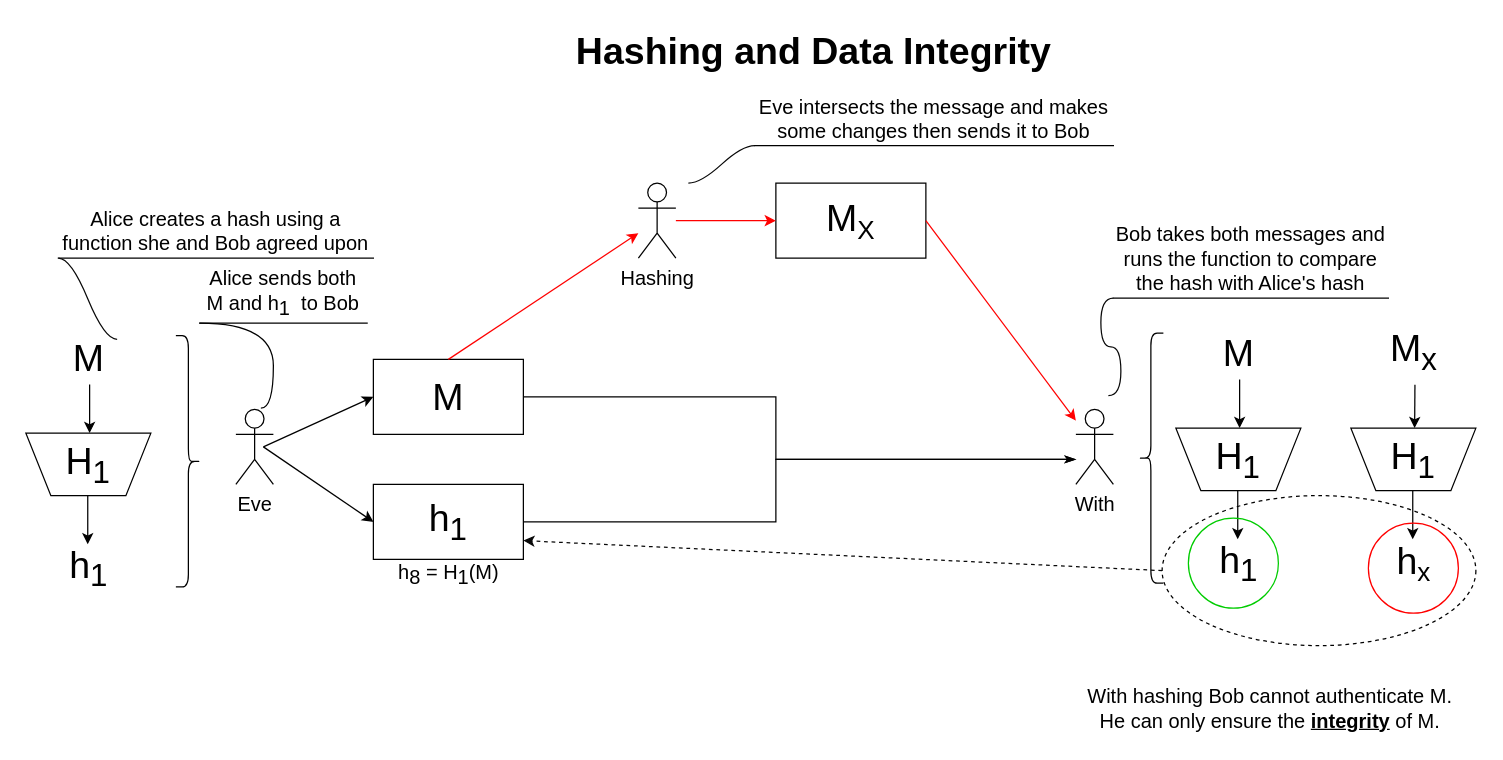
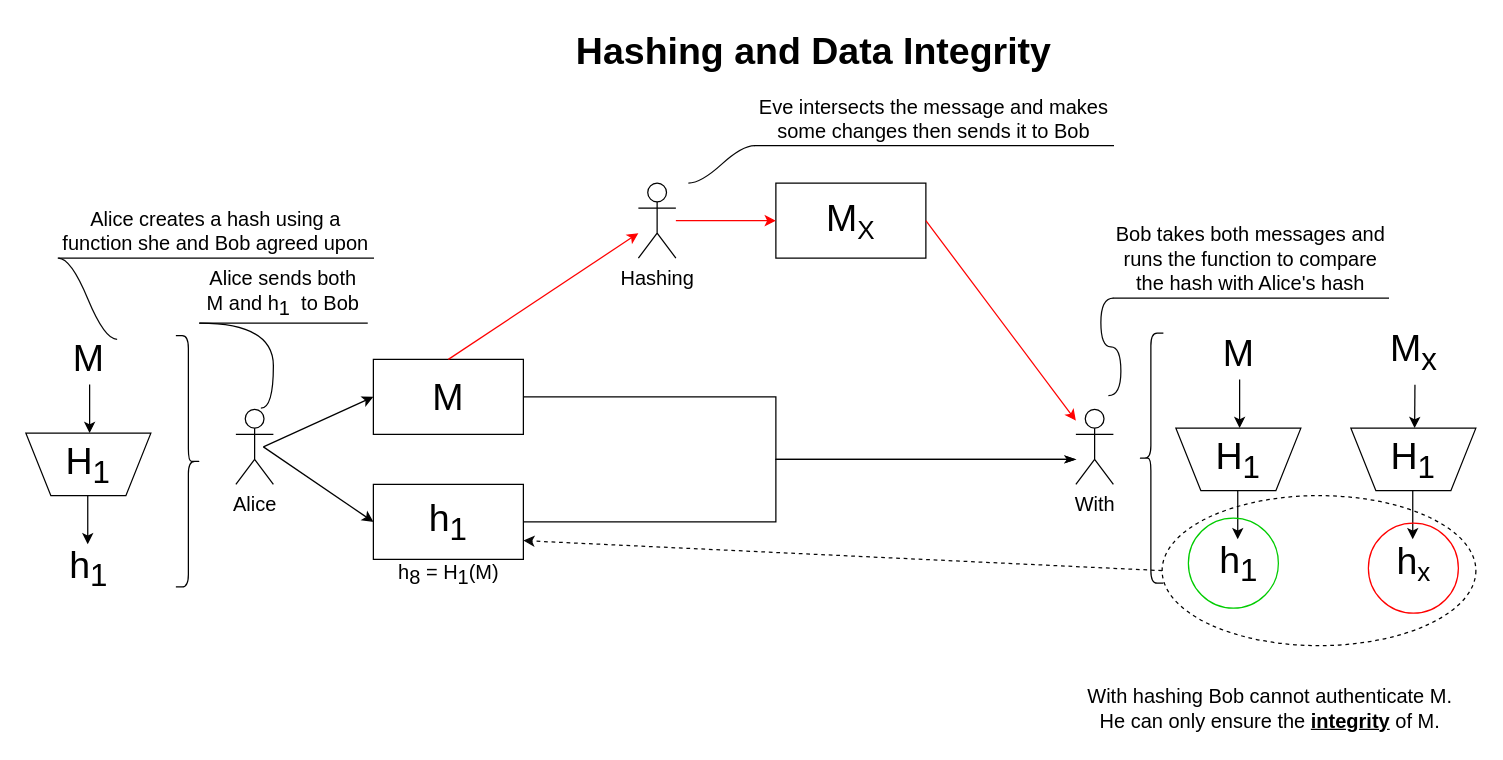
node "Eve": label "Eve" -> "Alice"
